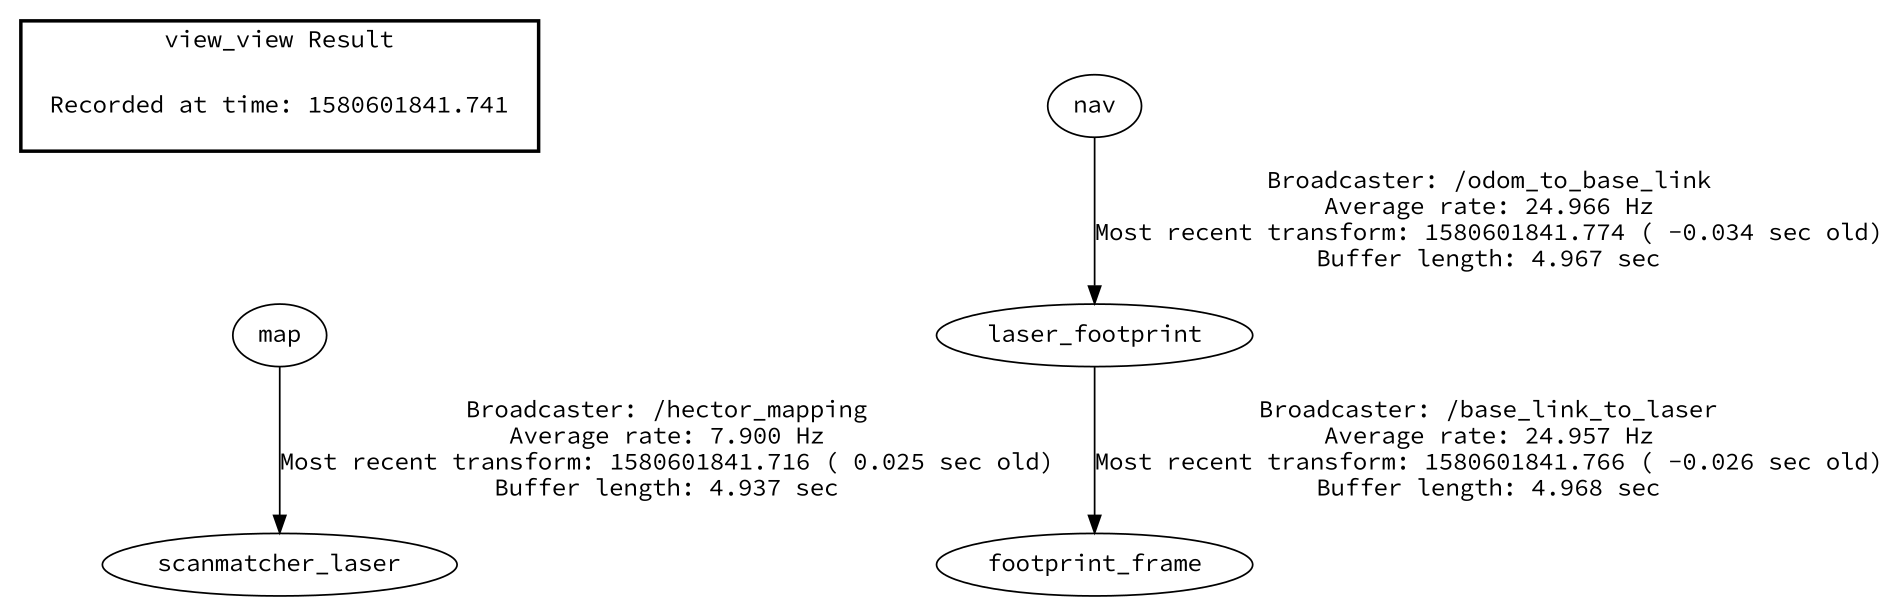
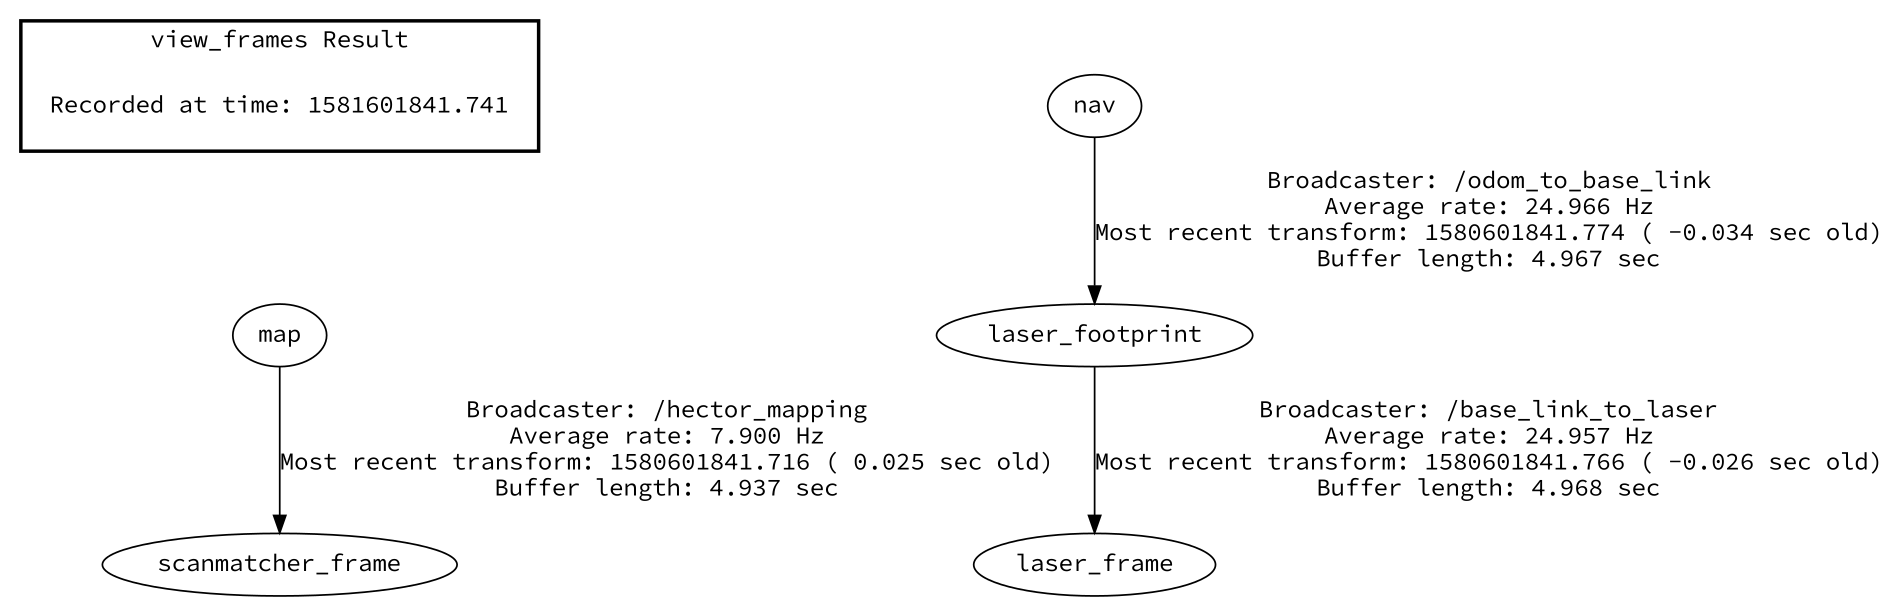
cluster "view_view Result": label "view_view Result" -> "view_frames Result"
node "Recorded at time: 1580601841.741": label "Recorded at time: 1580601841.741" -> "Recorded at time: 1581601841.741"
node "scanmatcher_laser": label "scanmatcher_laser" -> "scanmatcher_frame"
node "footprint_frame": label "footprint_frame" -> "laser_frame"
